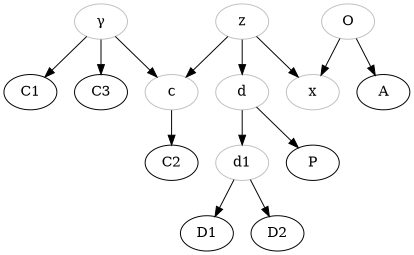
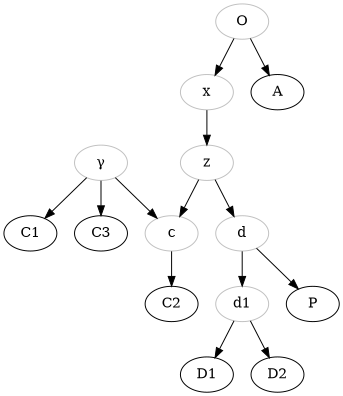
edge "z" -> "x": reversed
